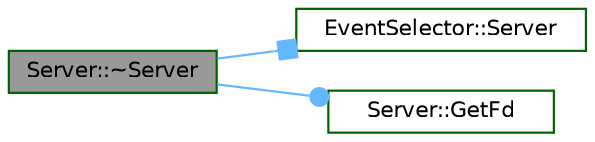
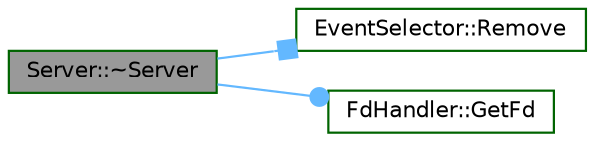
node "EventSelector::Server": label "EventSelector::Server" -> "EventSelector::Remove"
node "Server::GetFd": label "Server::GetFd" -> "FdHandler::GetFd"
